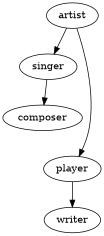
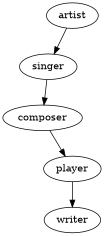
edge "artist" -> "player": now "composer" -> "player"
